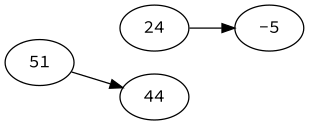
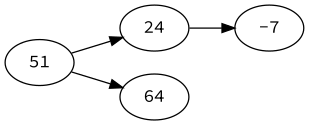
node "-5": label "-5" -> "-7"
edge "51" -> "24": added
node "44": label "44" -> "64"
